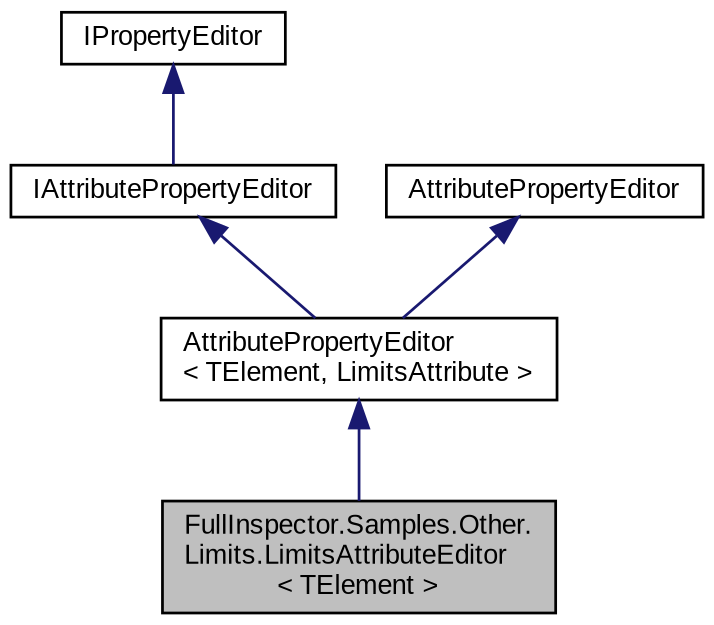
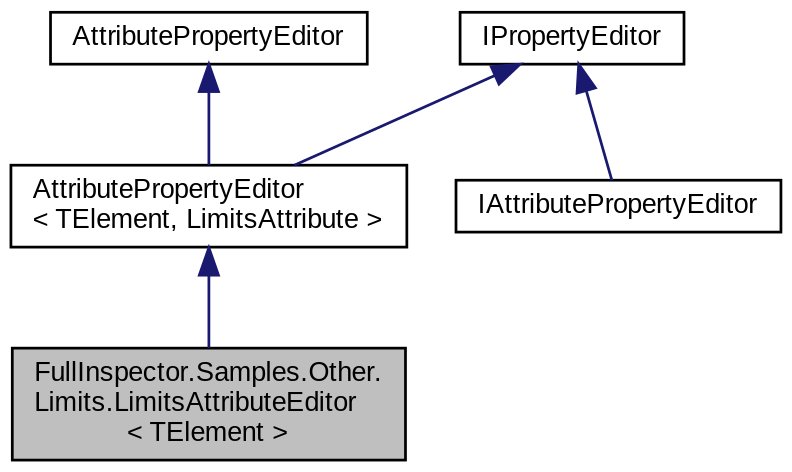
edge "AttributePropertyEditor < TElement, LimitsAttribute >" -> "IAttributePropertyEditor": now "AttributePropertyEditor < TElement, LimitsAttribute >" -> "IPropertyEditor"
